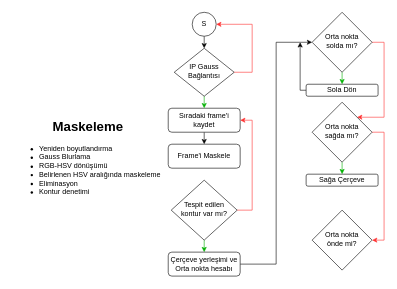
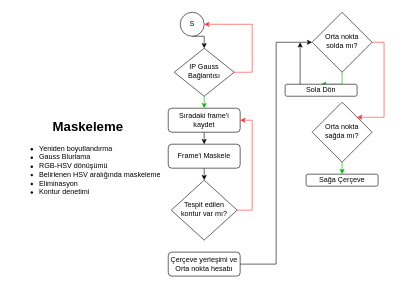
node "S": moved (204, 24) -> (192, 24)
node "Sola Dön": moved (342, 90) -> (321, 90)
edge "Orta nokta sağda mı?" -> "Orta nokta önde mi?": removed
edge "Frame'i Maskele" -> "Tespit edilen kontur var mı?": added
node "Orta nokta önde mi?": removed
edge "Tespit edilen kontur var mı?" -> "Çerçeve yerleşimi ve Orta nokta hesabı": removed
